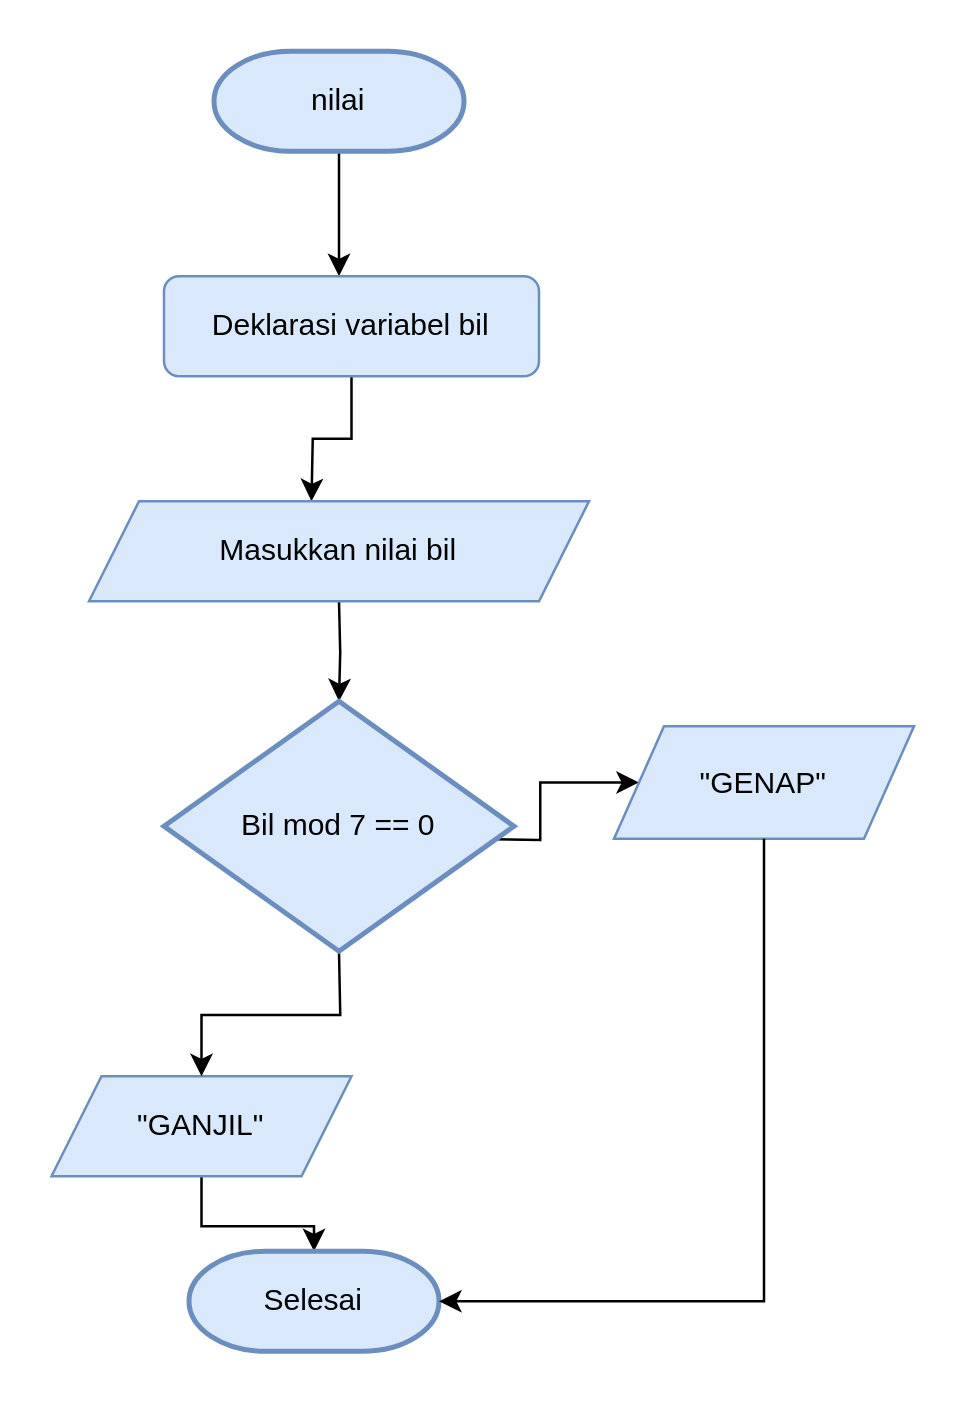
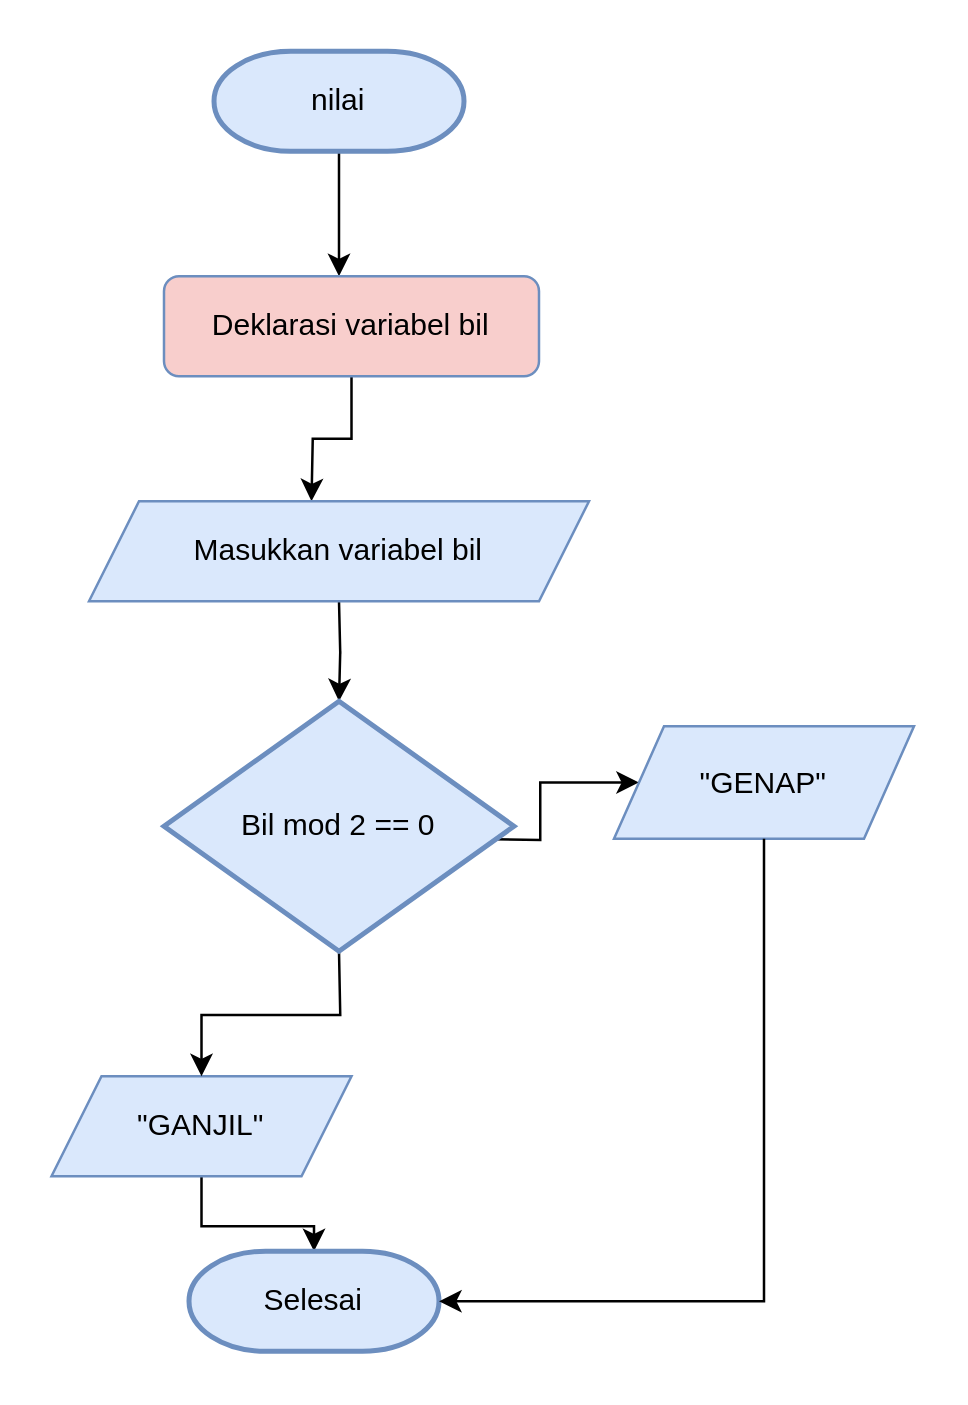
node "Deklarasi variabel bil": fillcolor #dae8fc -> #f8cecc
node "Masukkan nilai bil": label "Masukkan nilai bil" -> "Masukkan variabel bil"
node "Bil mod 7 == 0": label "Bil mod 7 == 0" -> "Bil mod 2 == 0"
